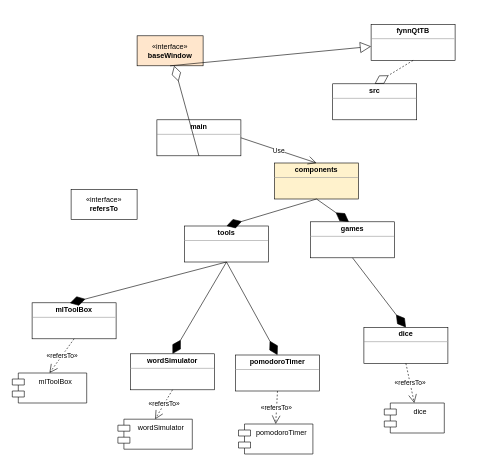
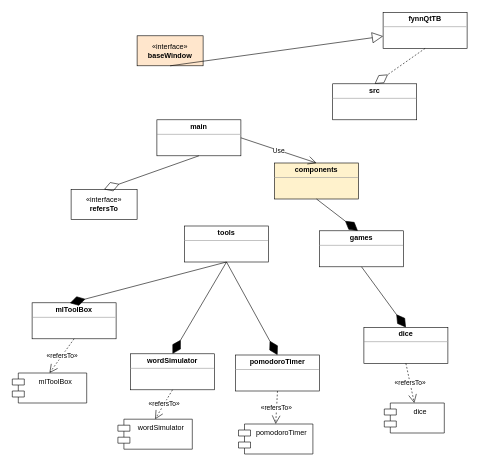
node "fynnQtTB": moved (413, 42) -> (425, 30)
edge "main" -> "«interface» baseWindow": now "main" -> "«interface» refersTo"
edge "components" -> "tools": removed
node "games": moved (353, 240) -> (362, 249)
